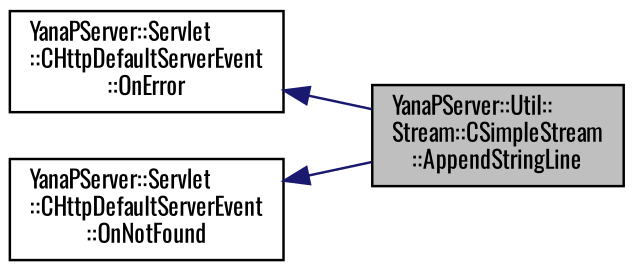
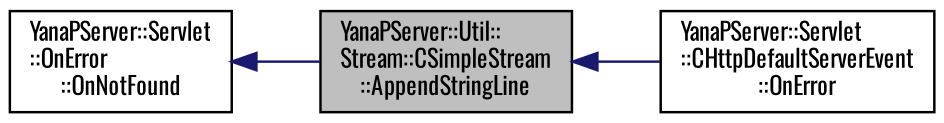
edge "YanaPServer::Util:: Stream::CSimpleStream ::AppendStringLine" -> "YanaPServer::Servlet ::CHttpDefaultServerEvent ::OnError": reversed
node "YanaPServer::Servlet ::CHttpDefaultServerEvent ::OnNotFound": label "YanaPServer::Servlet ::CHttpDefaultServerEvent ::OnNotFound" -> "YanaPServer::Servlet ::OnError ::OnNotFound"
